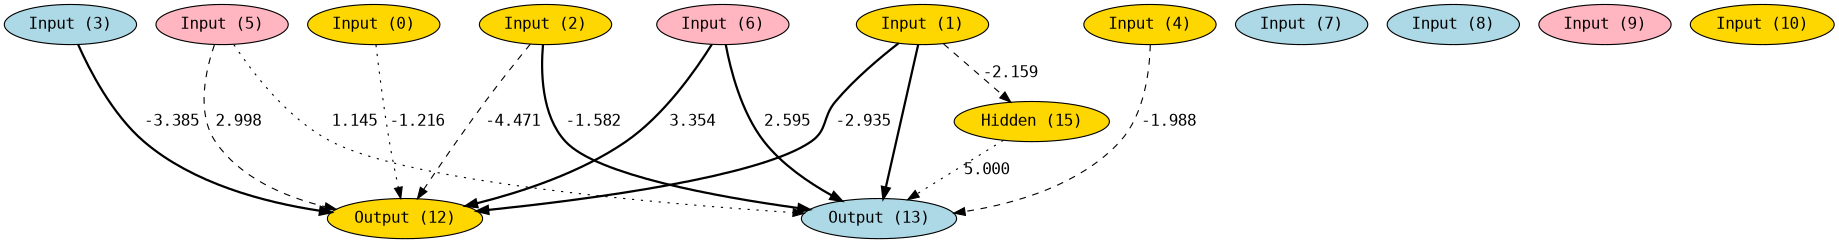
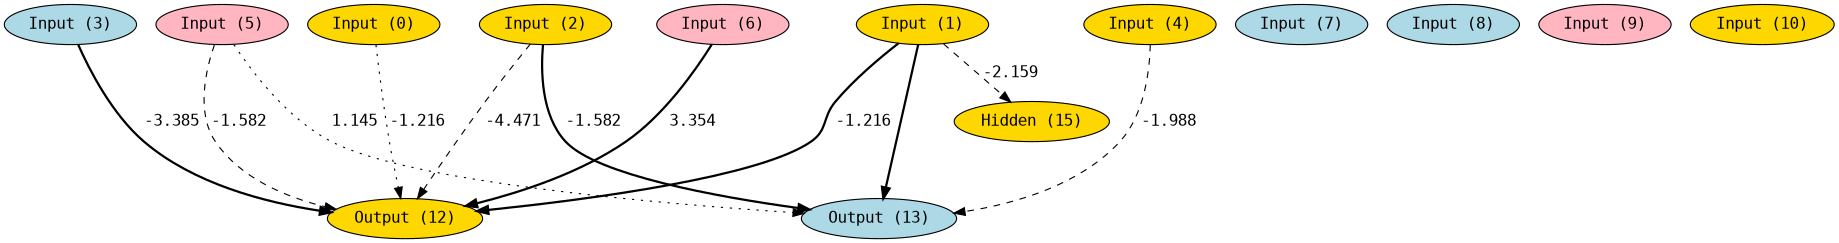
edge "Input (5)" -> "Output (12)": label "2.998" -> "-1.582"
edge "Input (1)" -> "Output (12)": label "-2.935" -> "-1.216"
edge "Input (6)" -> "Output (13)": removed, label "2.595"
edge "Hidden (15)" -> "Output (13)": removed, label "5.000"
